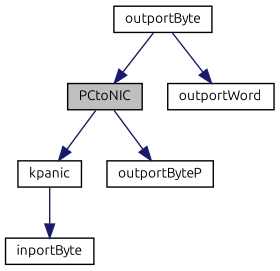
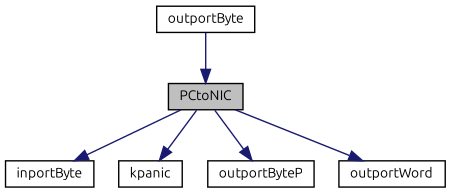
edge "outportByte" -> "outportWord": now "PCtoNIC" -> "outportWord"
edge "kpanic" -> "inportByte": now "PCtoNIC" -> "inportByte"
